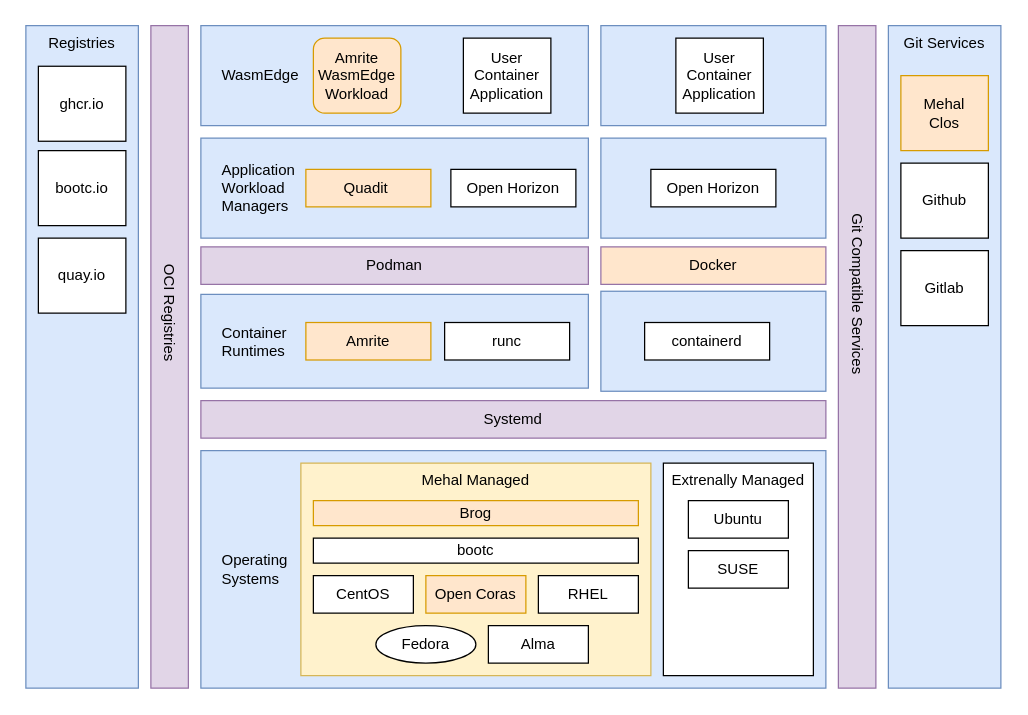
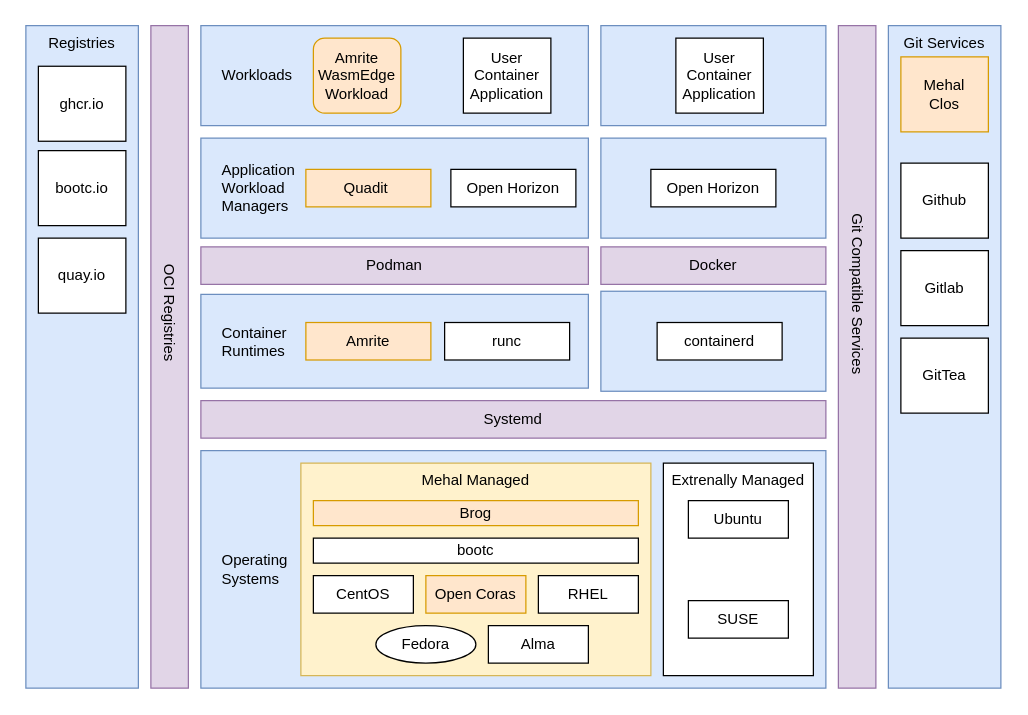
node "WasmEdge": label "WasmEdge" -> "Workloads"
node "Mehal Clos": moved (944, 113) -> (944, 94)
node "Docker": fillcolor #ffe6cc -> #e1d5e7
node "containerd": moved (707, 341) -> (719, 341)
node "GitTea": added
node "SUSE": moved (738, 569) -> (738, 619)
